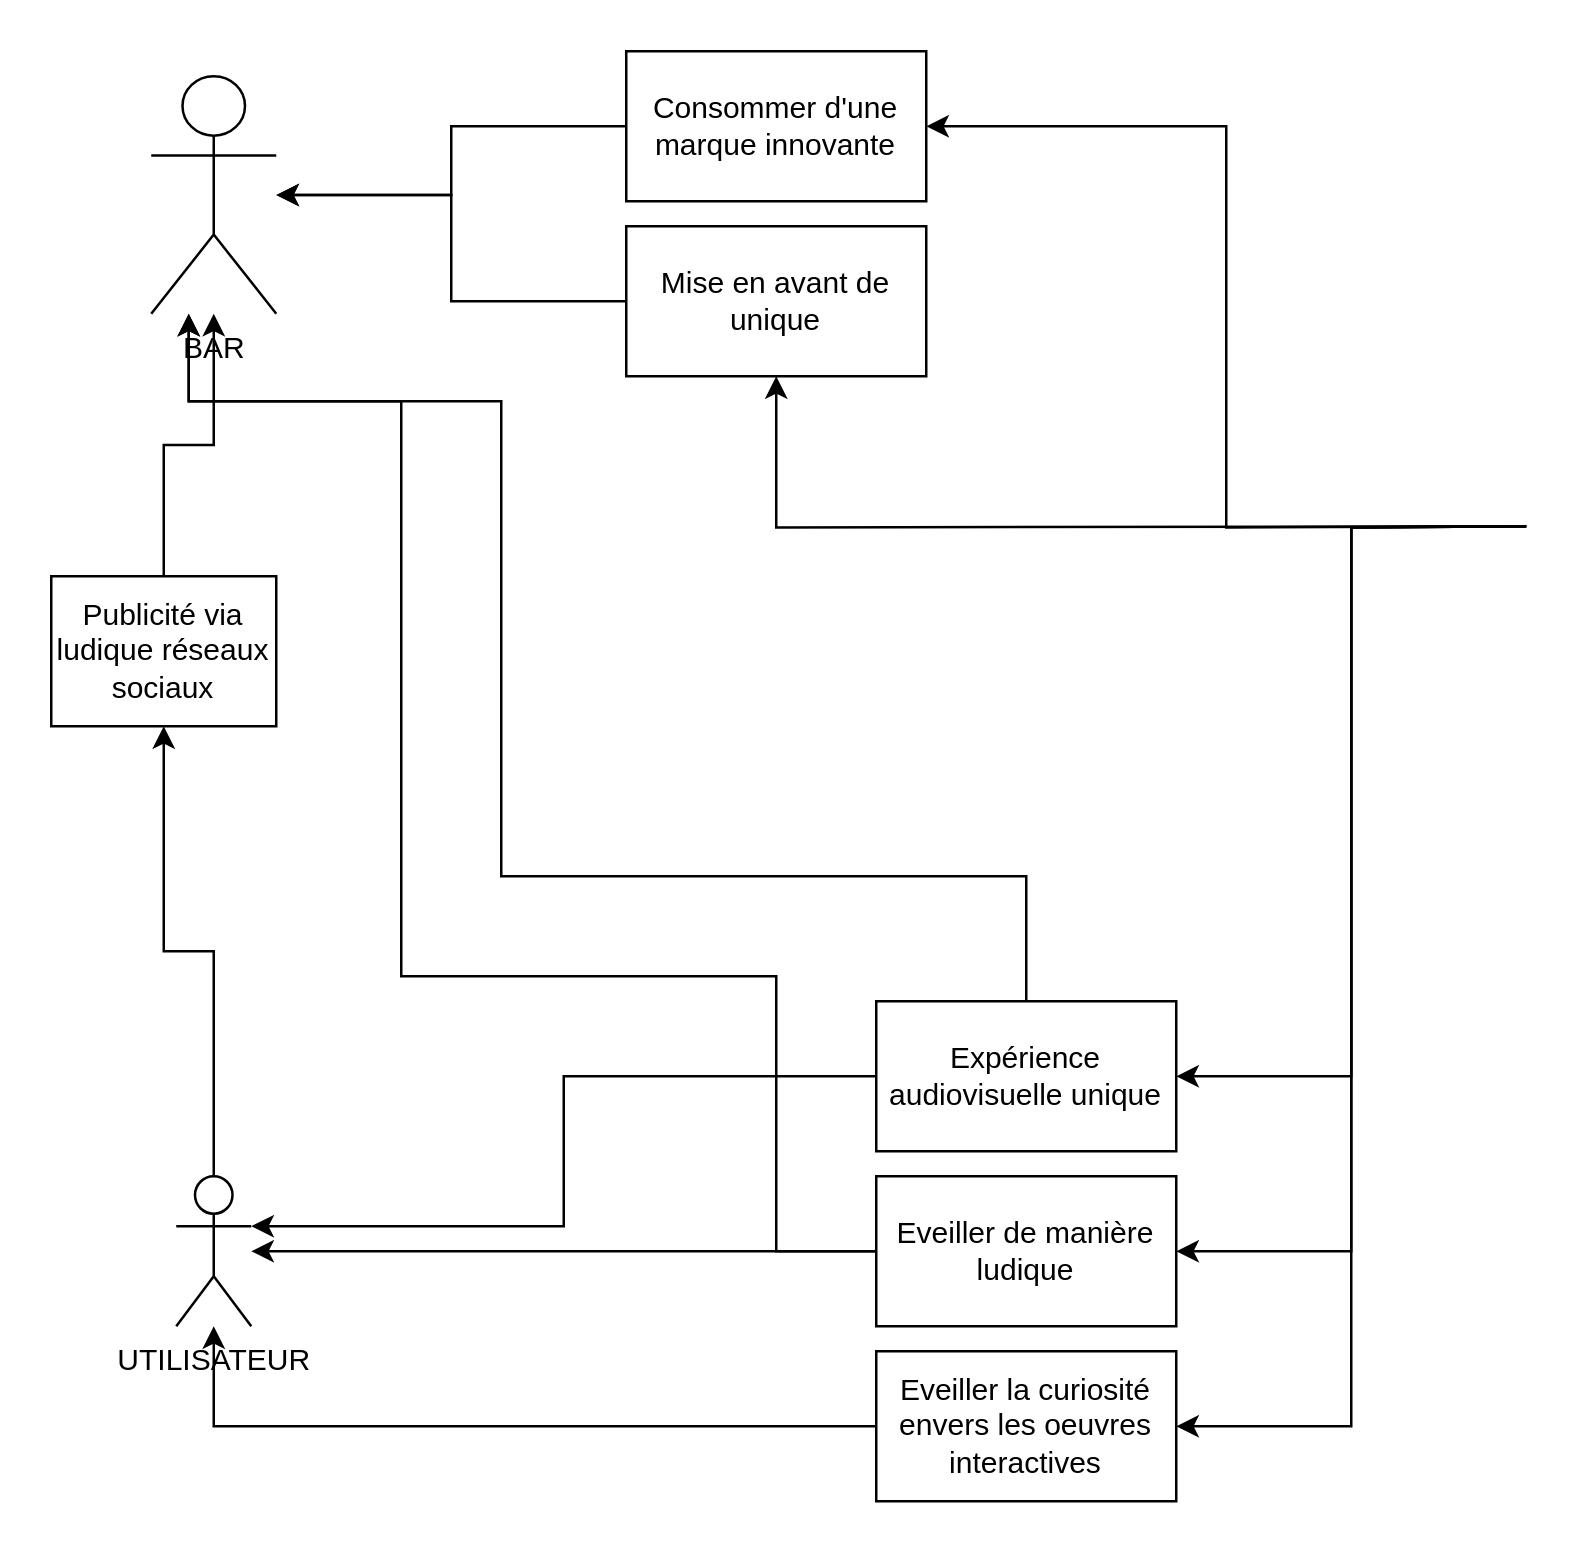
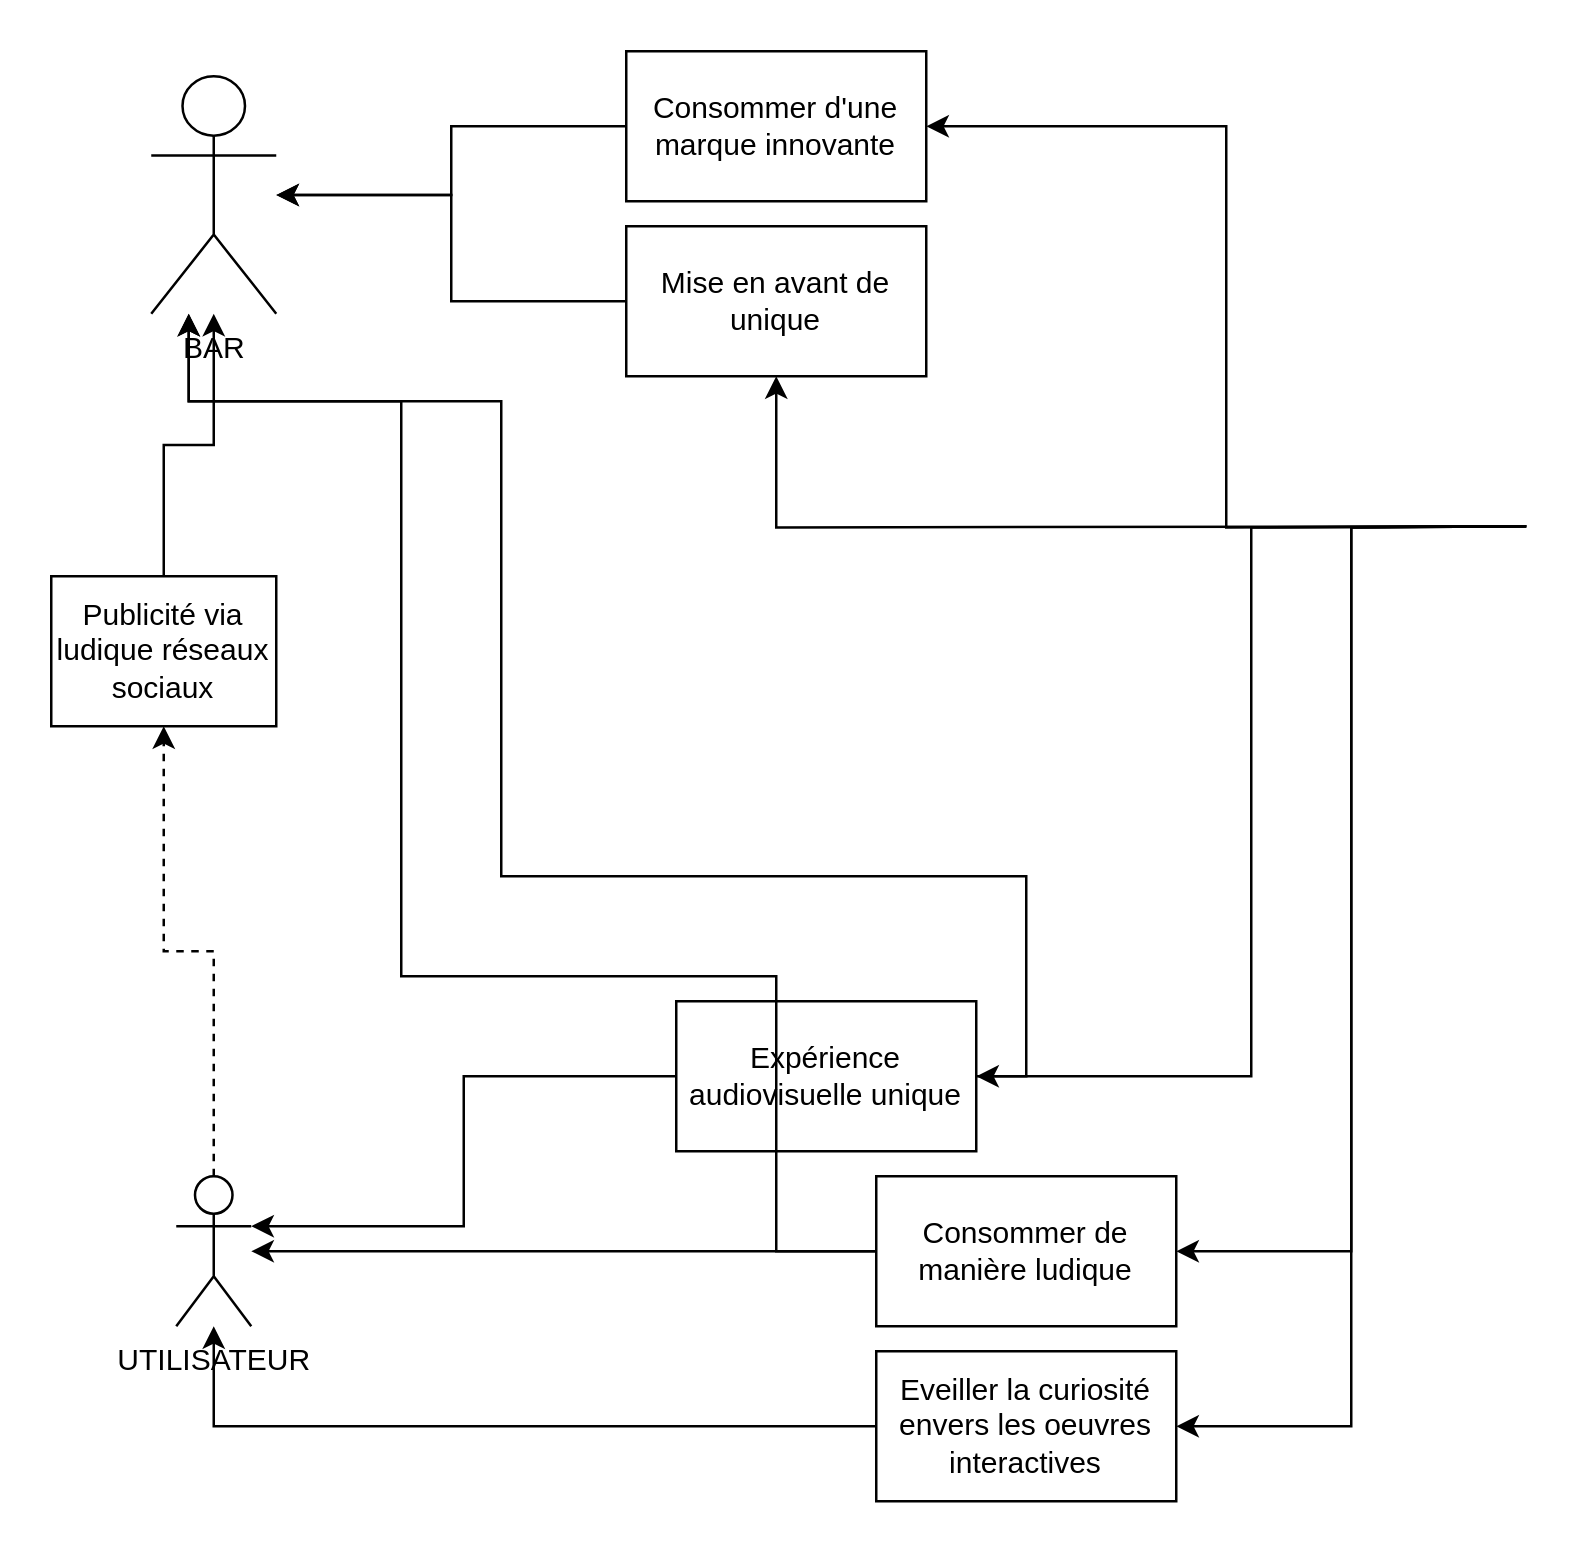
edge "UTILISATEUR" -> "Publicité via ludique réseaux sociaux": style solid -> dashed
node "Expérience audiovisuelle unique": moved (1026, 1076) -> (826, 1076)
node "Eveiller de manière ludique": label "Eveiller de manière ludique" -> "Consommer de manière ludique"
